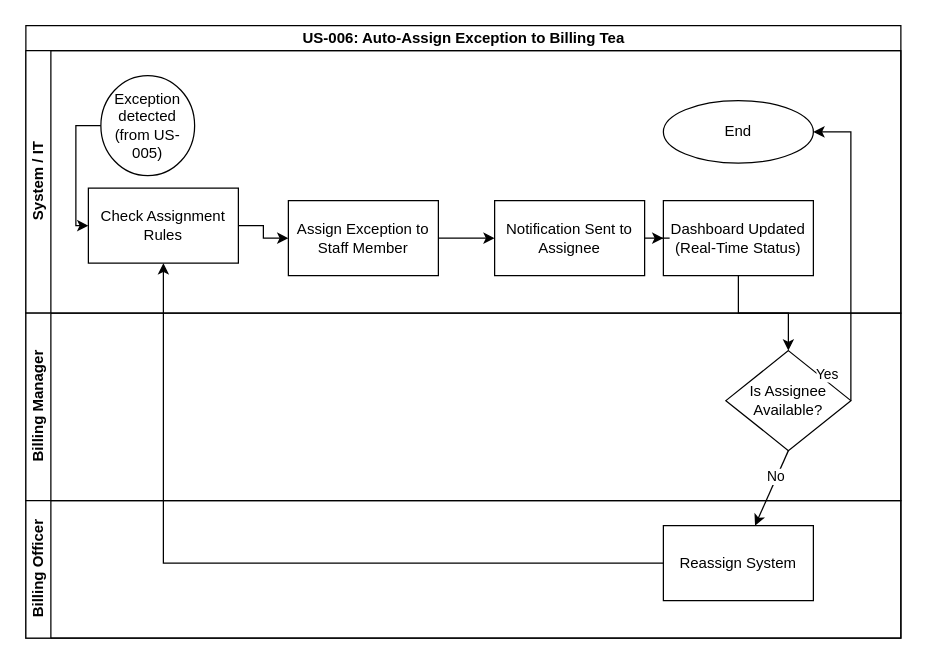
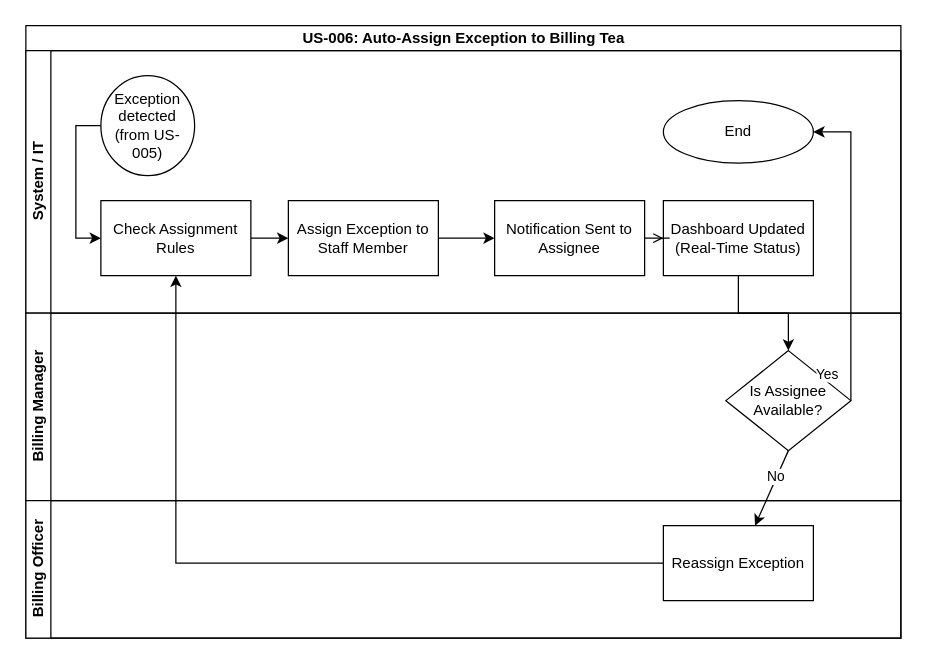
node "Check Assignment Rules": moved (163, 226) -> (176, 238)
edge "Notification Sent to Assignee" -> "Dashboard Updated (Real-Time Status)": arrowhead classic -> open
node "Reassign System": label "Reassign System" -> "Reassign Exception"
